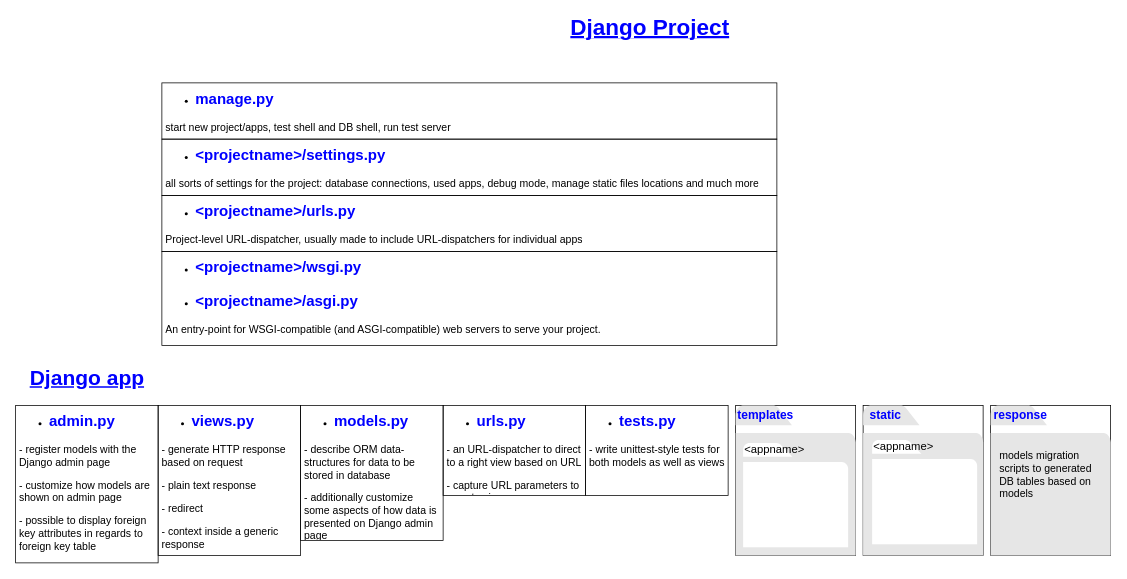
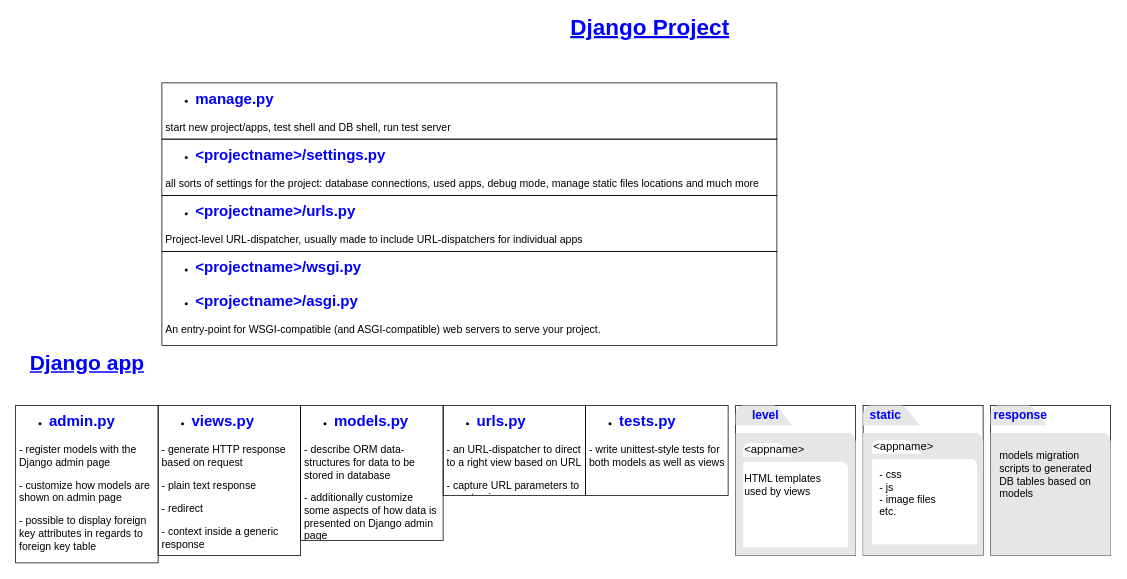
node "Django app": moved (87, 377) -> (87, 362)
node "templates": label "templates" -> "level"
node "HTML templates used by views": added
node "- css - js - image files etc.": added
